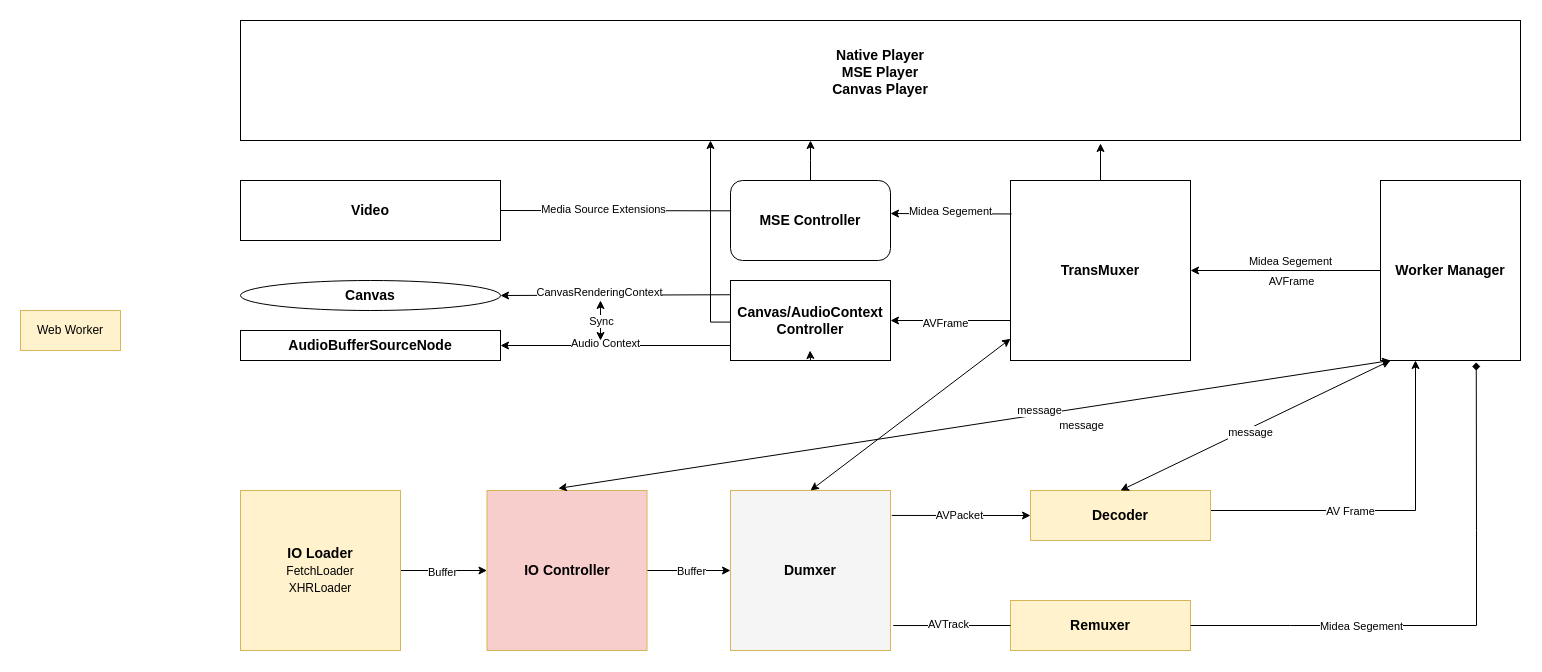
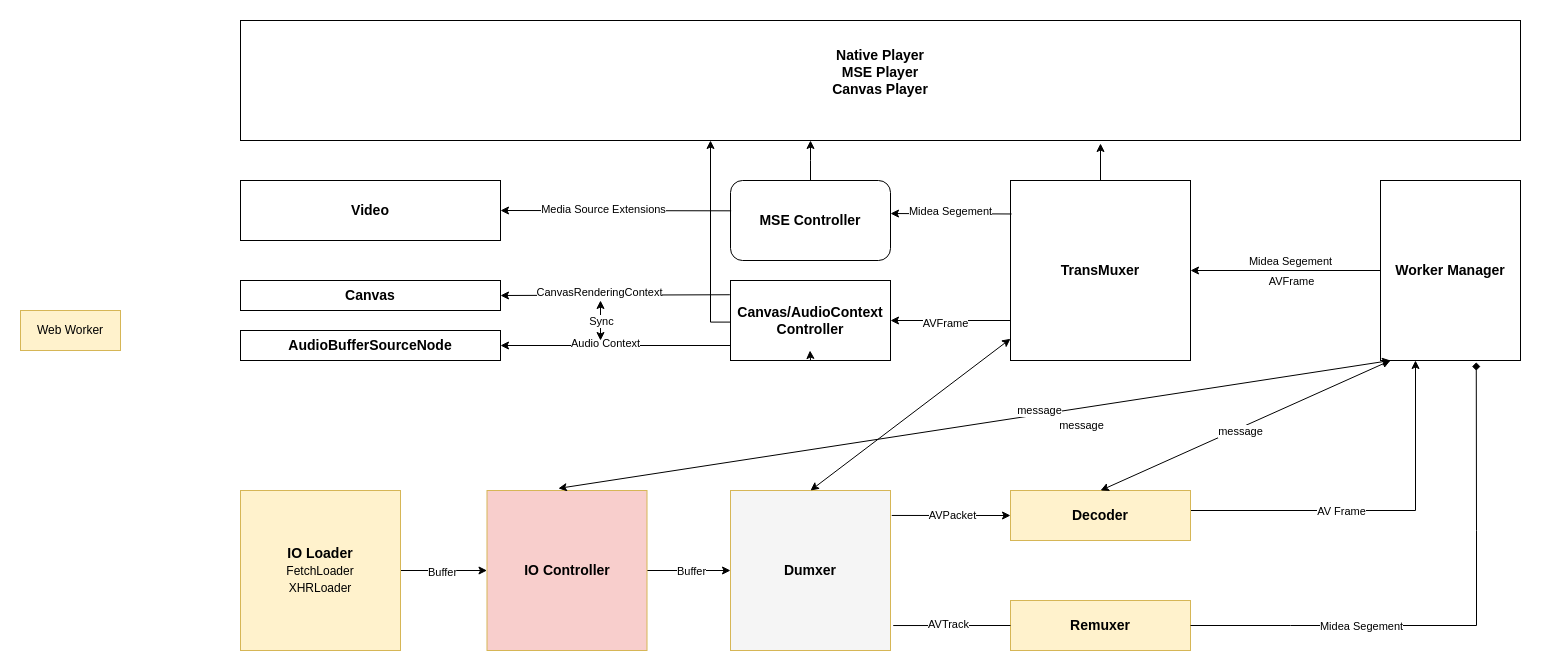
edge "Video" -- "MSE Controller": arrowhead none -> classic
node "Canvas": shape ellipse -> rectangle
node "Decoder": moved (1121, 516) -> (1101, 516)
